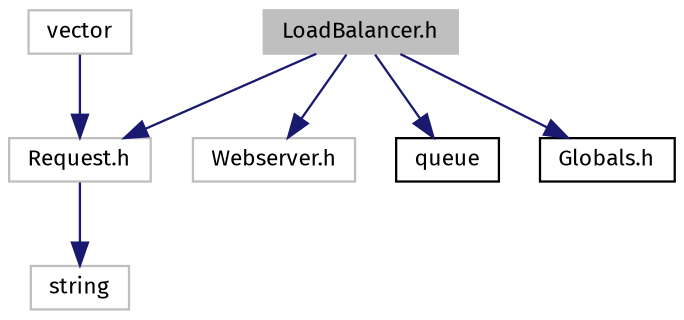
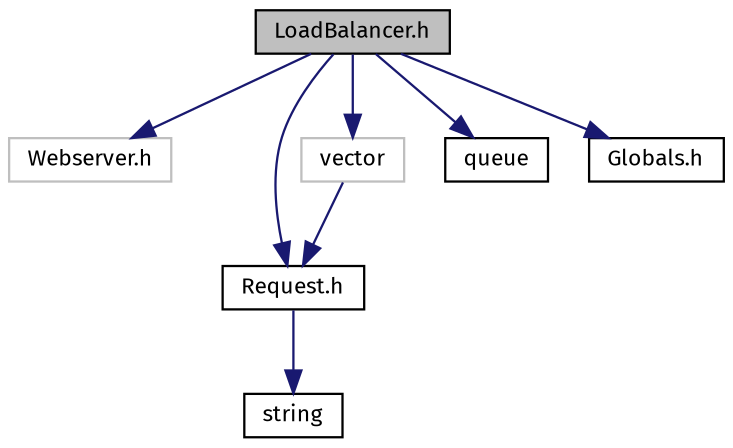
node "LoadBalancer.h": color grey75 -> black
edge "LoadBalancer.h" -> "vector": added
node "Request.h": color grey75 -> black
node "string": color grey75 -> black
